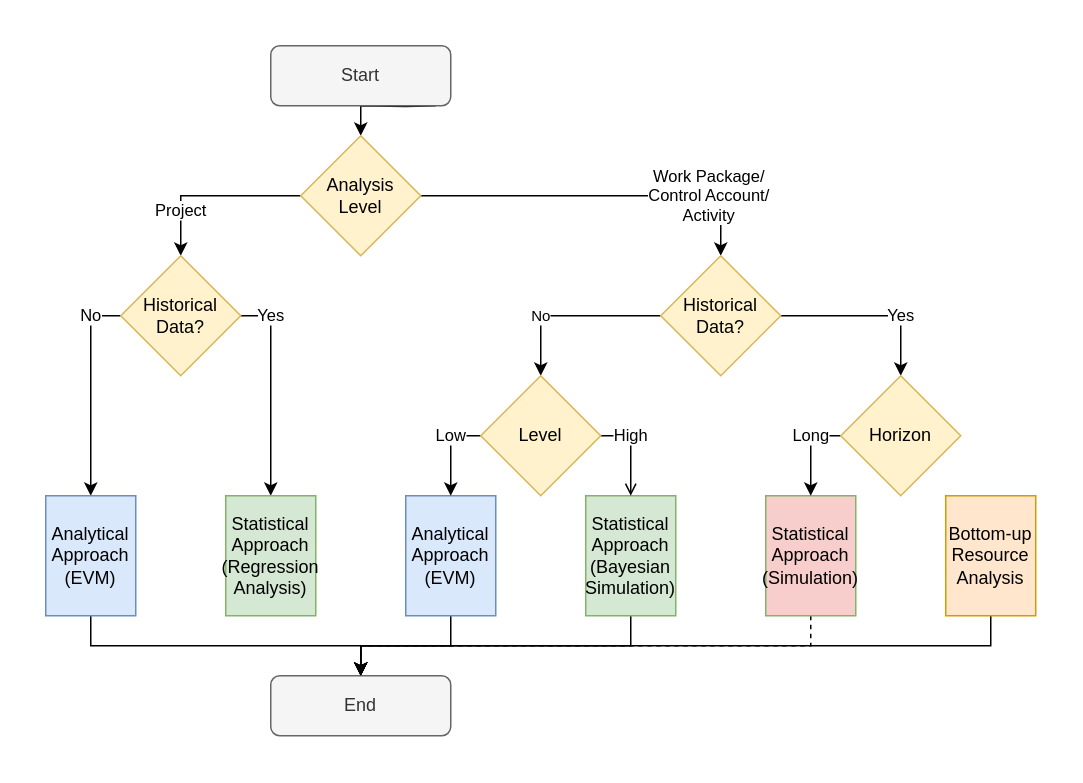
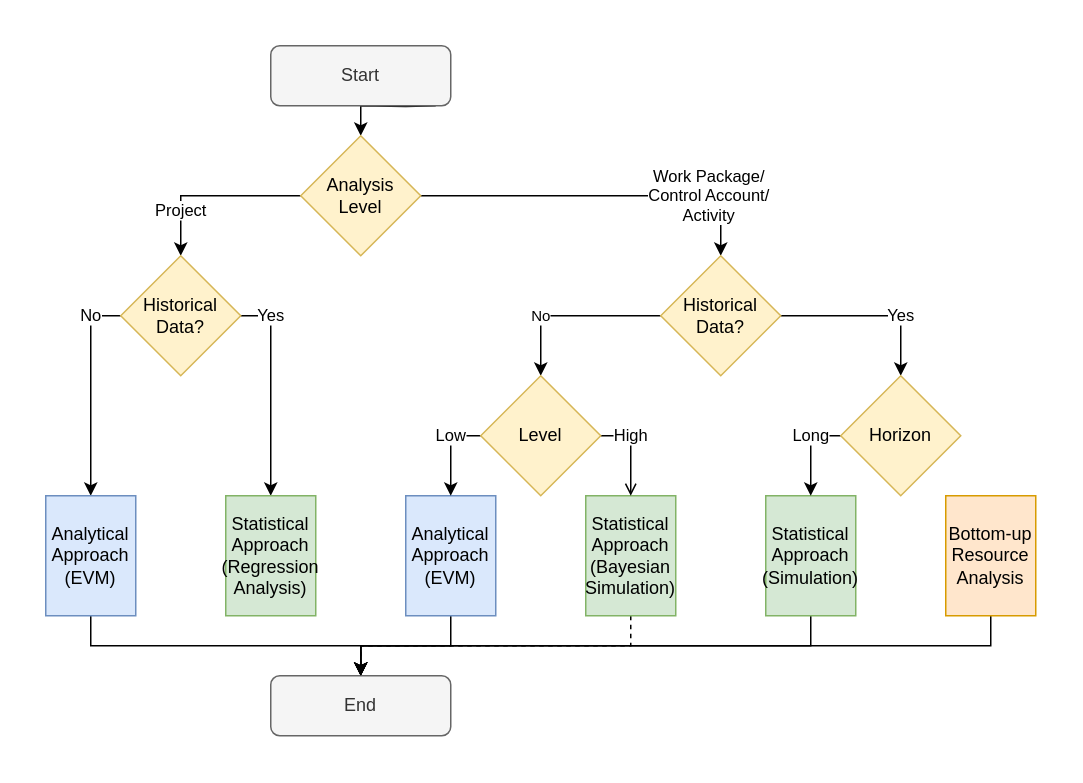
node "Statistical Approach (Simulation)": fillcolor #f8cecc -> #d5e8d4
edge "Statistical Approach (Bayesian Simulation)" -> "End": style solid -> dashed
edge "Statistical Approach (Simulation)" -> "End": style dashed -> solid
